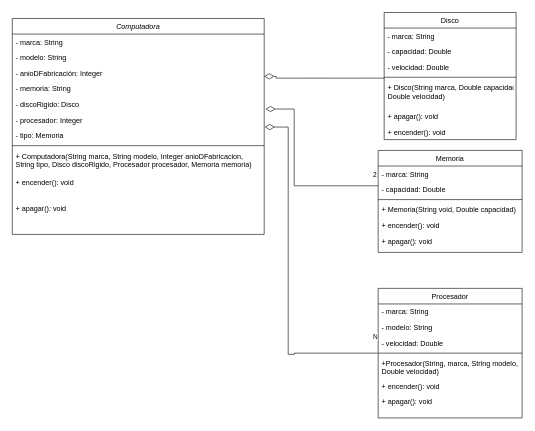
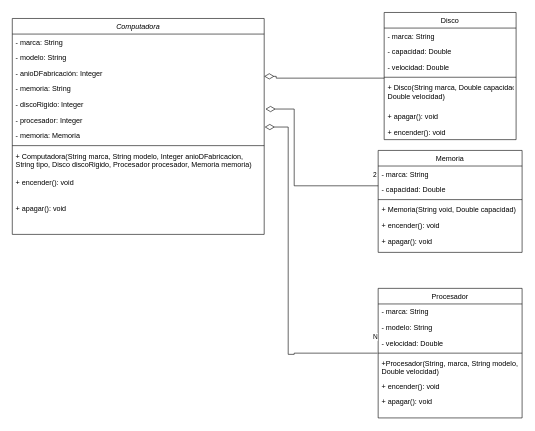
node "- discoRigido: Disco": label "- discoRigido: Disco" -> "- discoRigido: Integer"
node "- tipo: Memoria": label "- tipo: Memoria" -> "- memoria: Memoria"
